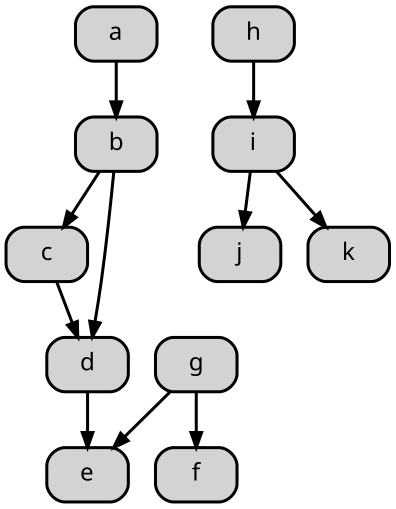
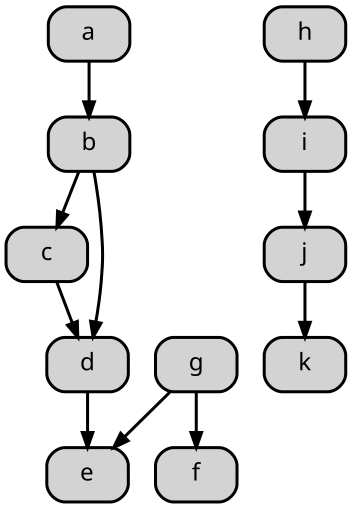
edge "i" -> "k": now "j" -> "k"
